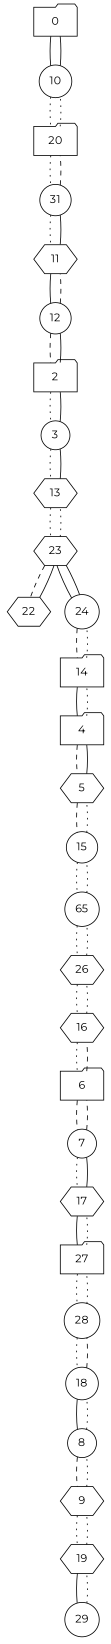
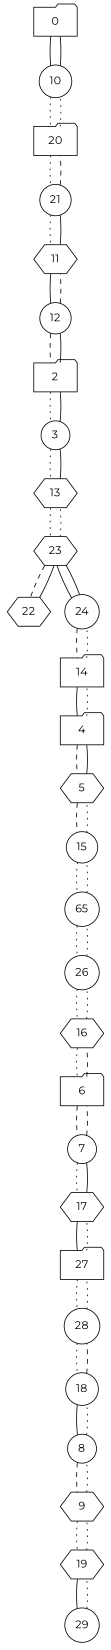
node "31": label "31" -> "21"
node "26": shape hexagon -> circle
